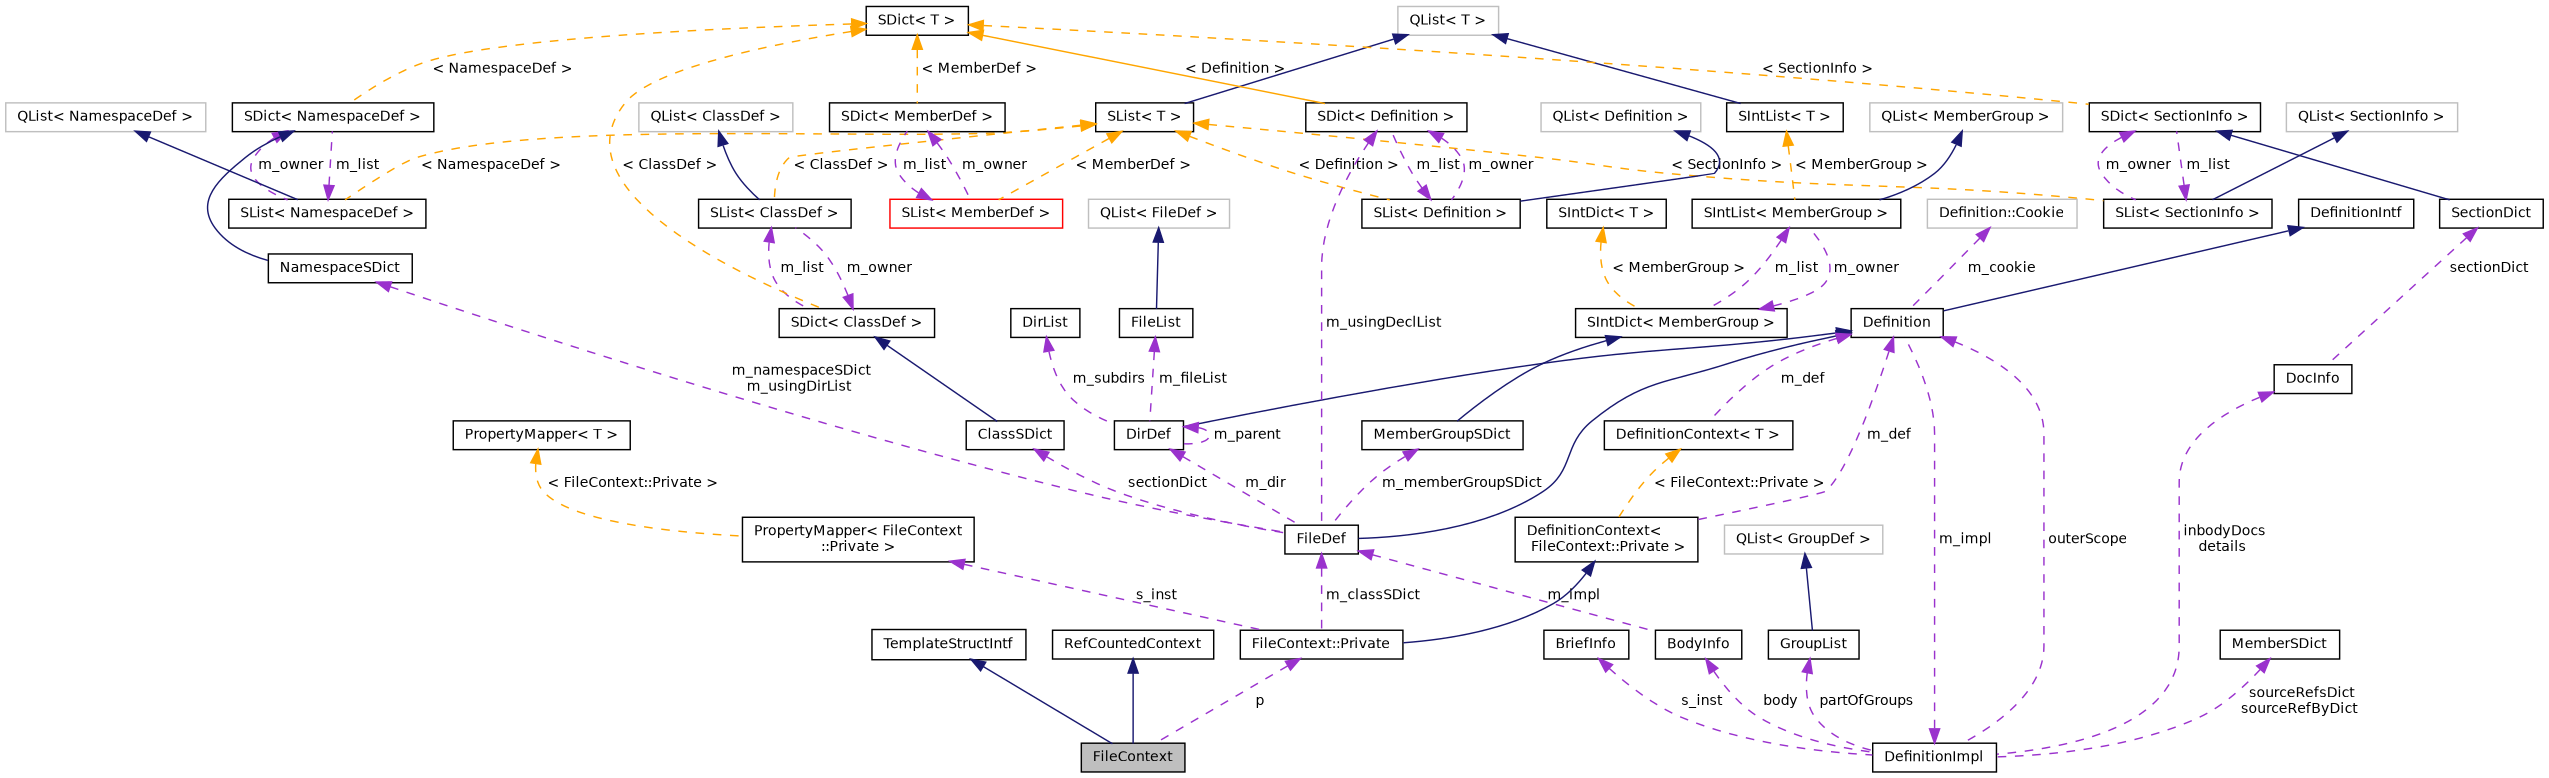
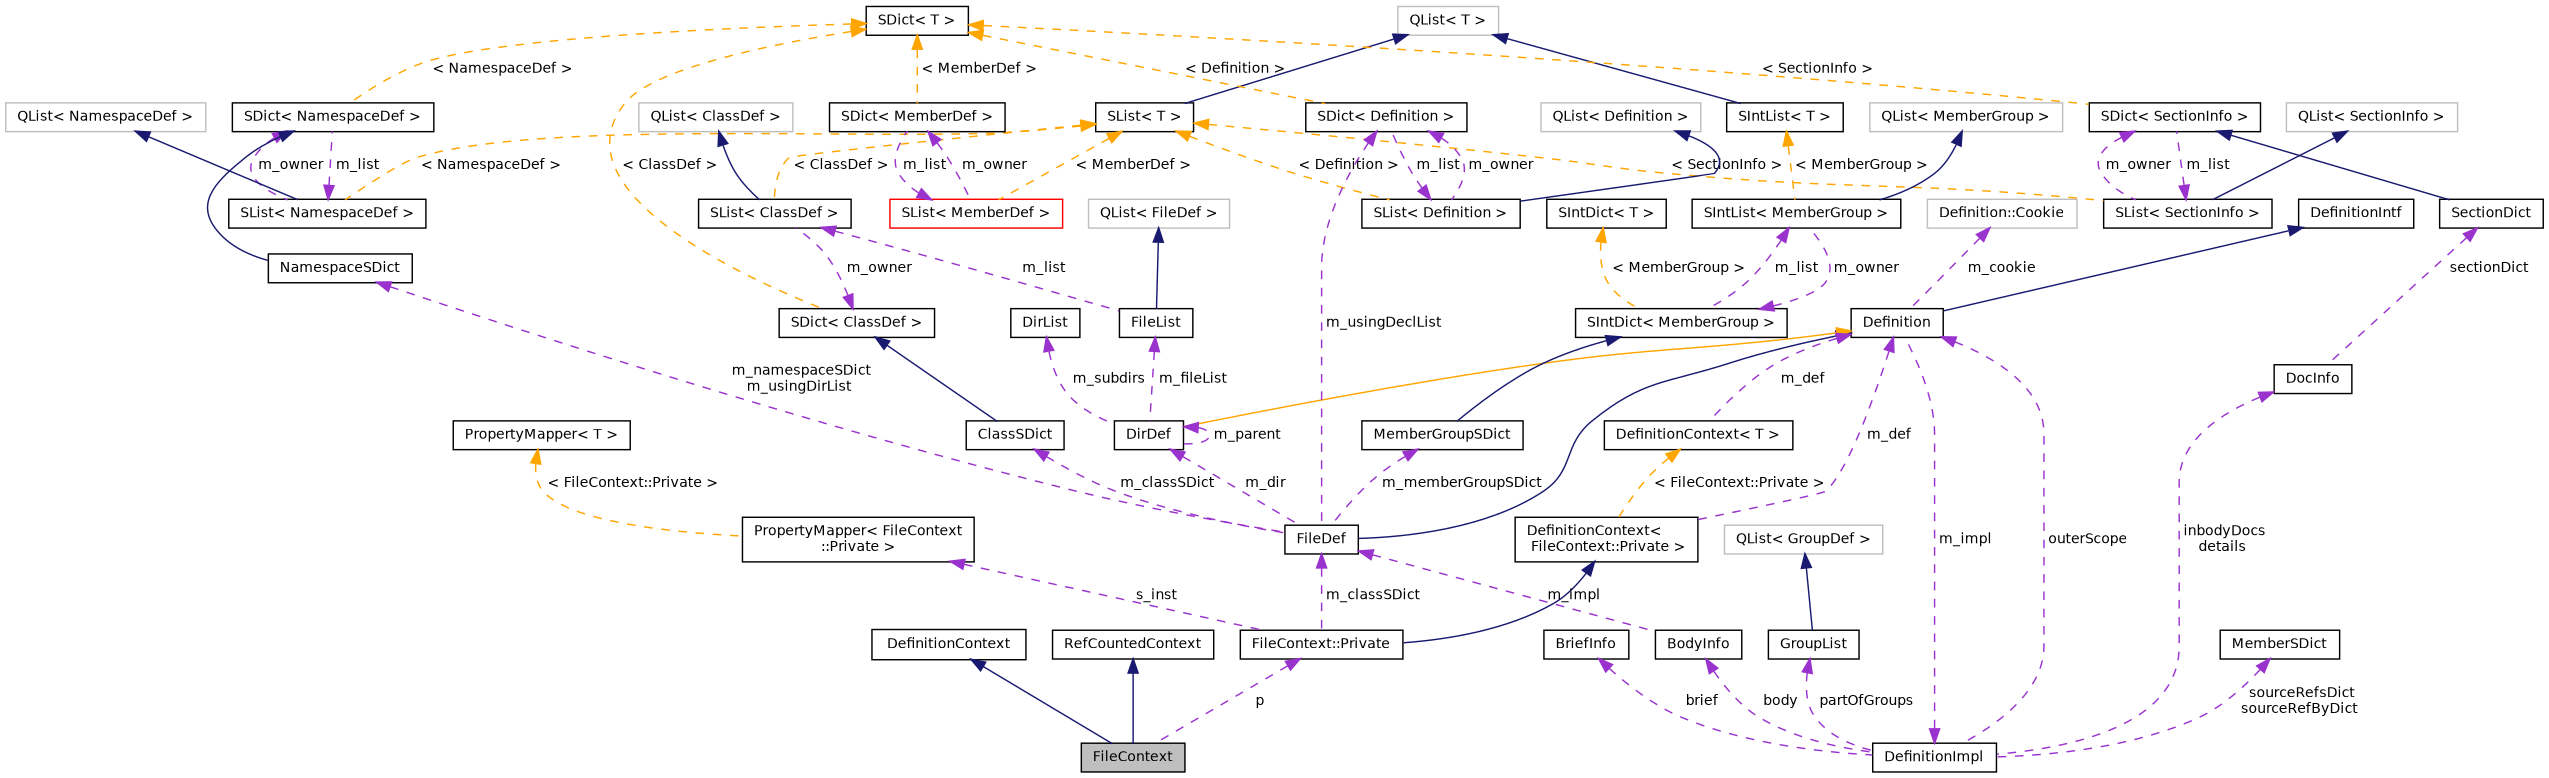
edge "SDict< Definition >" -> "SDict< T >": style solid -> dashed
edge "SDict< ClassDef >" -> "SList< ClassDef >": now "FileList" -> "SList< ClassDef >"
edge "DirDef" -> "Definition": color midnightblue -> orange
edge "FileDef" -> "ClassSDict": label " sectionDict" -> " m_classSDict"
node "TemplateStructIntf": label "TemplateStructIntf" -> "DefinitionContext"
edge "DefinitionImpl" -> "BriefInfo": label " s_inst" -> " brief"
